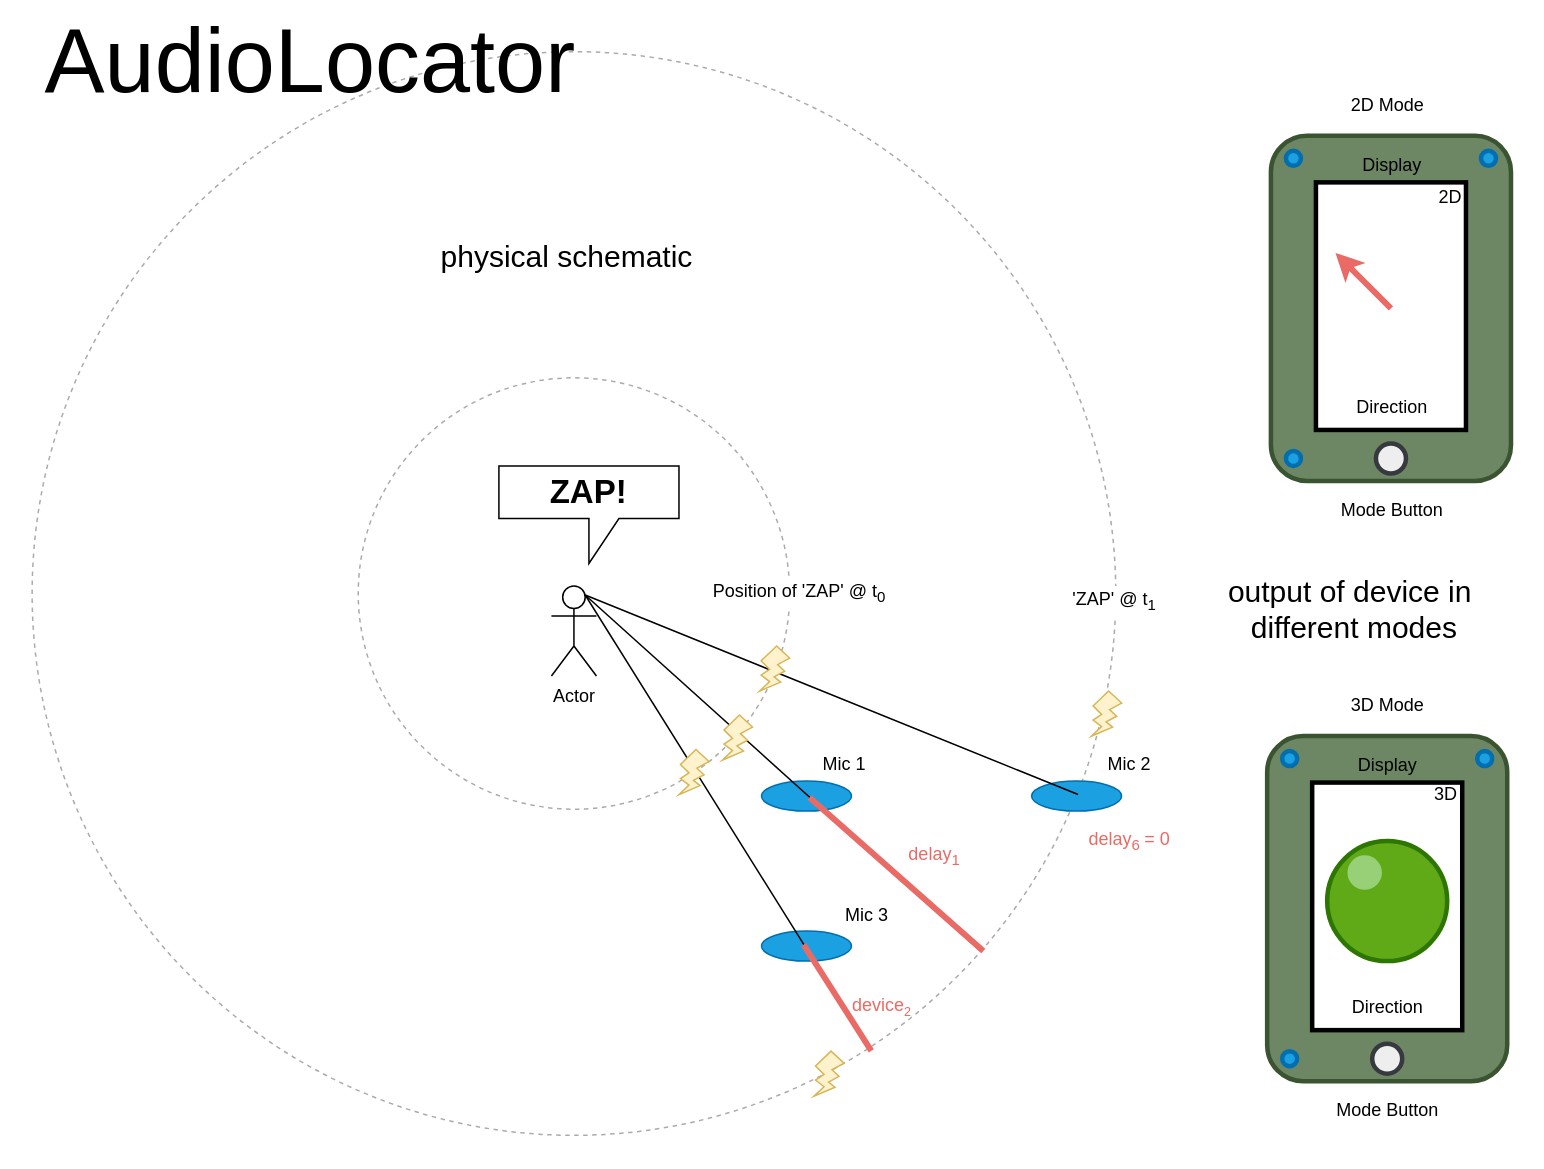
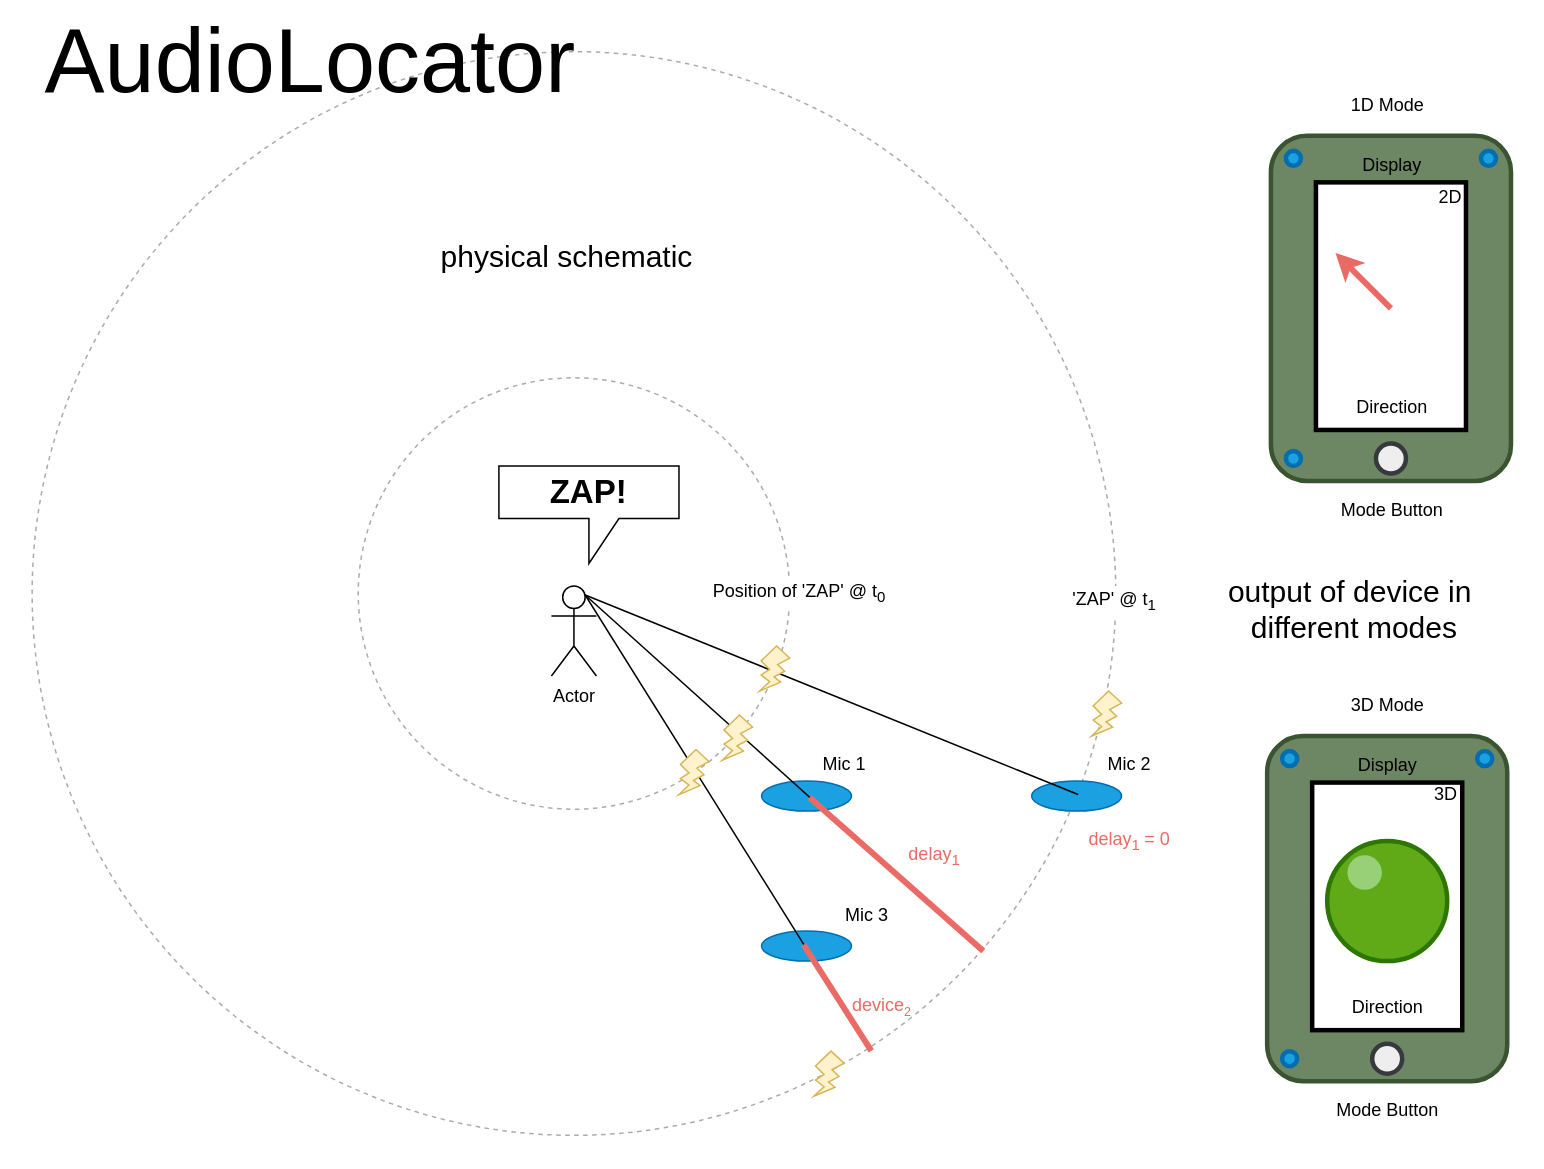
node "2D Mode": label "2D Mode" -> "1D Mode"
node "delay6 = 0": label "delay6 = 0" -> "delay1 = 0"
